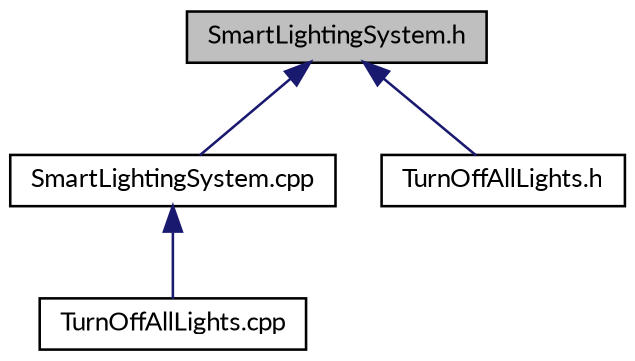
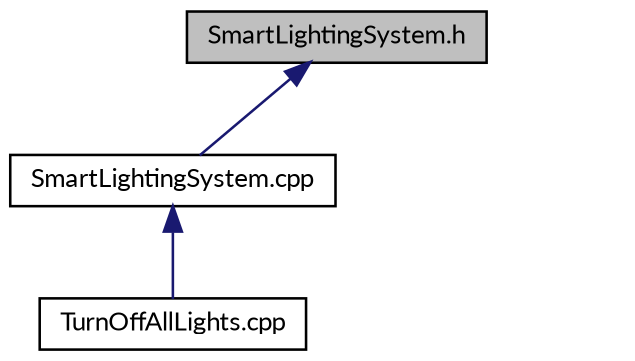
node "TurnOffAllLights.h": removed
